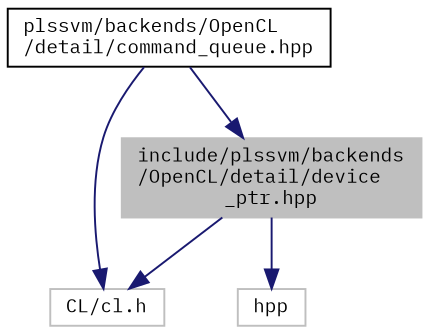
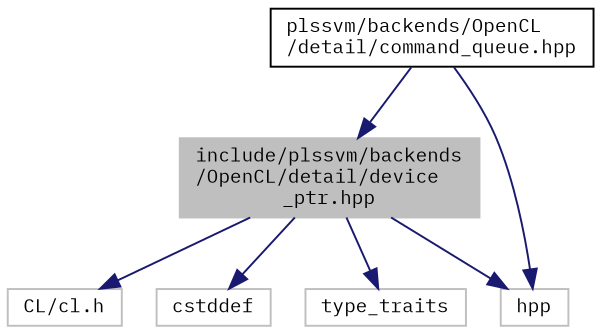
edge "plssvm/backends/OpenCL /detail/command_queue.hpp" -> "CL/cl.h": now "plssvm/backends/OpenCL /detail/command_queue.hpp" -> "hpp"
node "cstddef": added
node "type_traits": added
